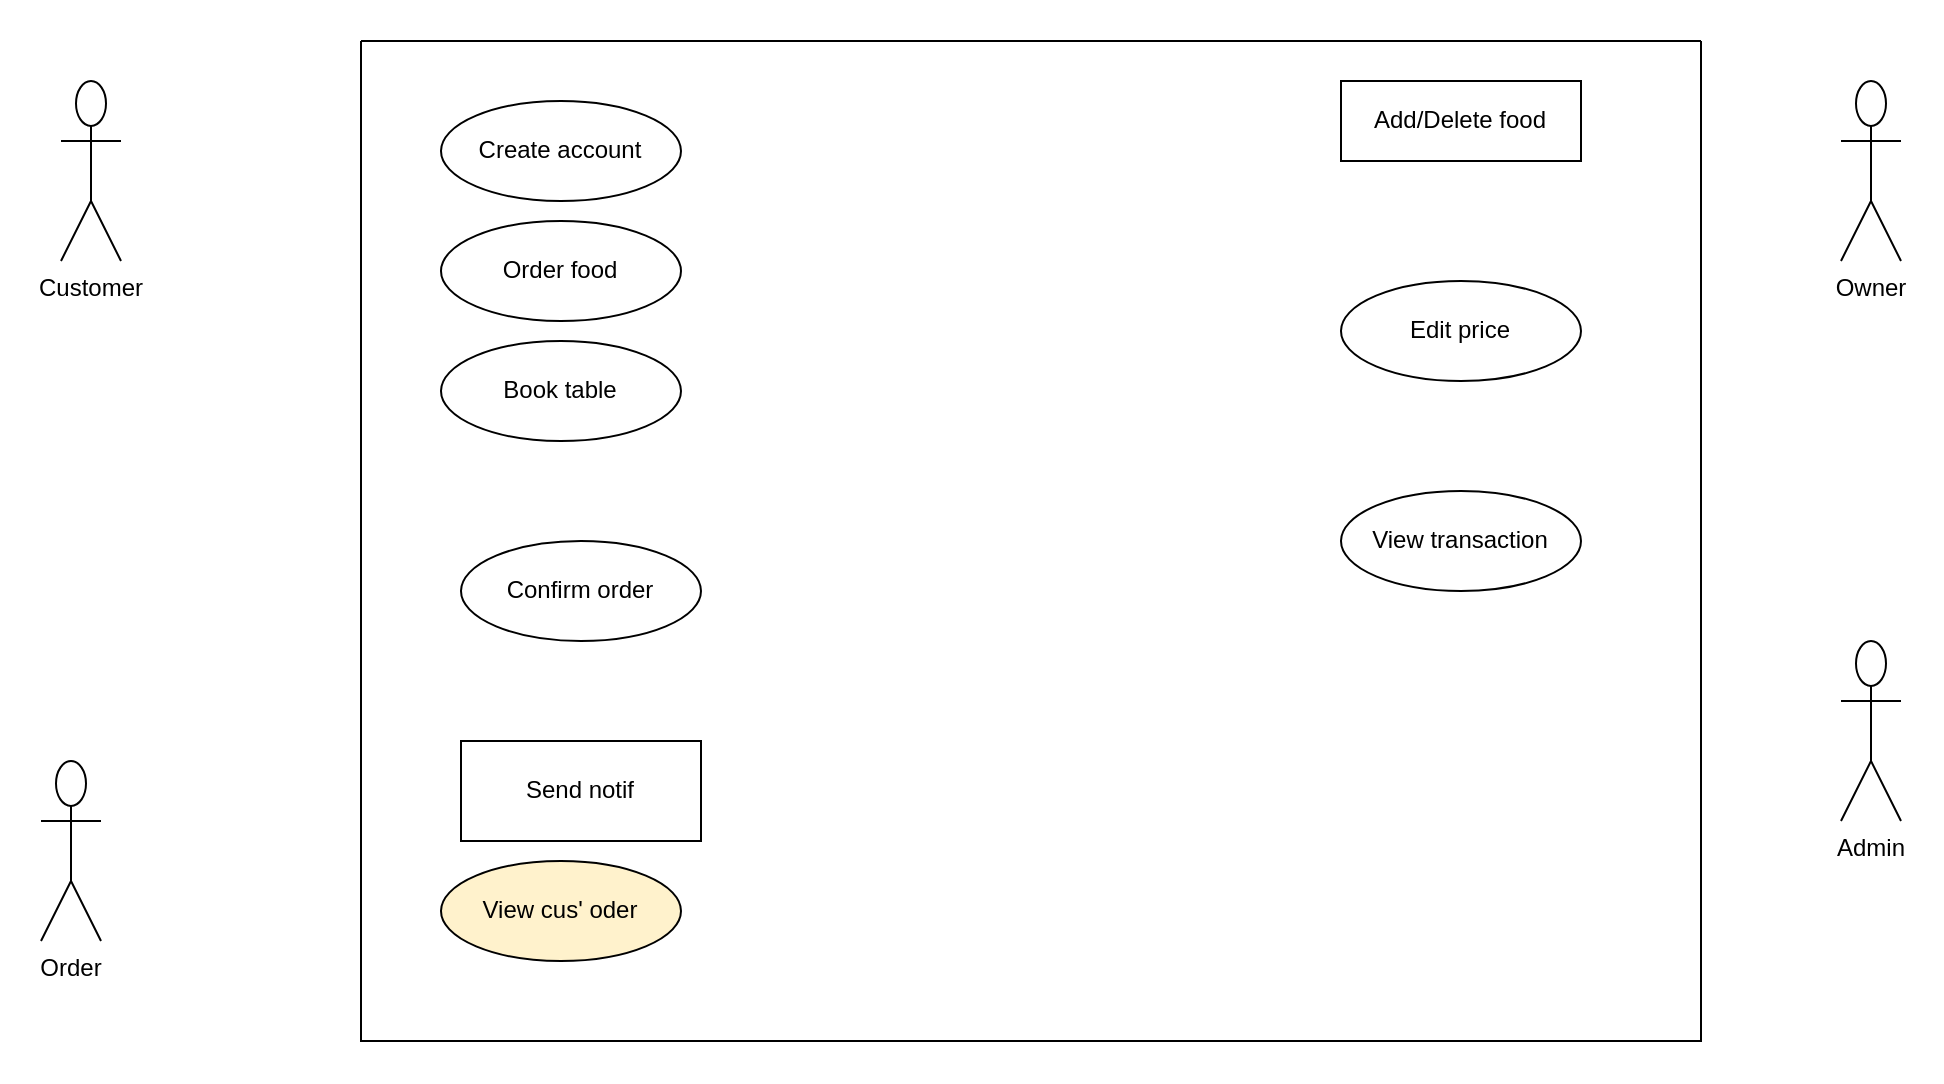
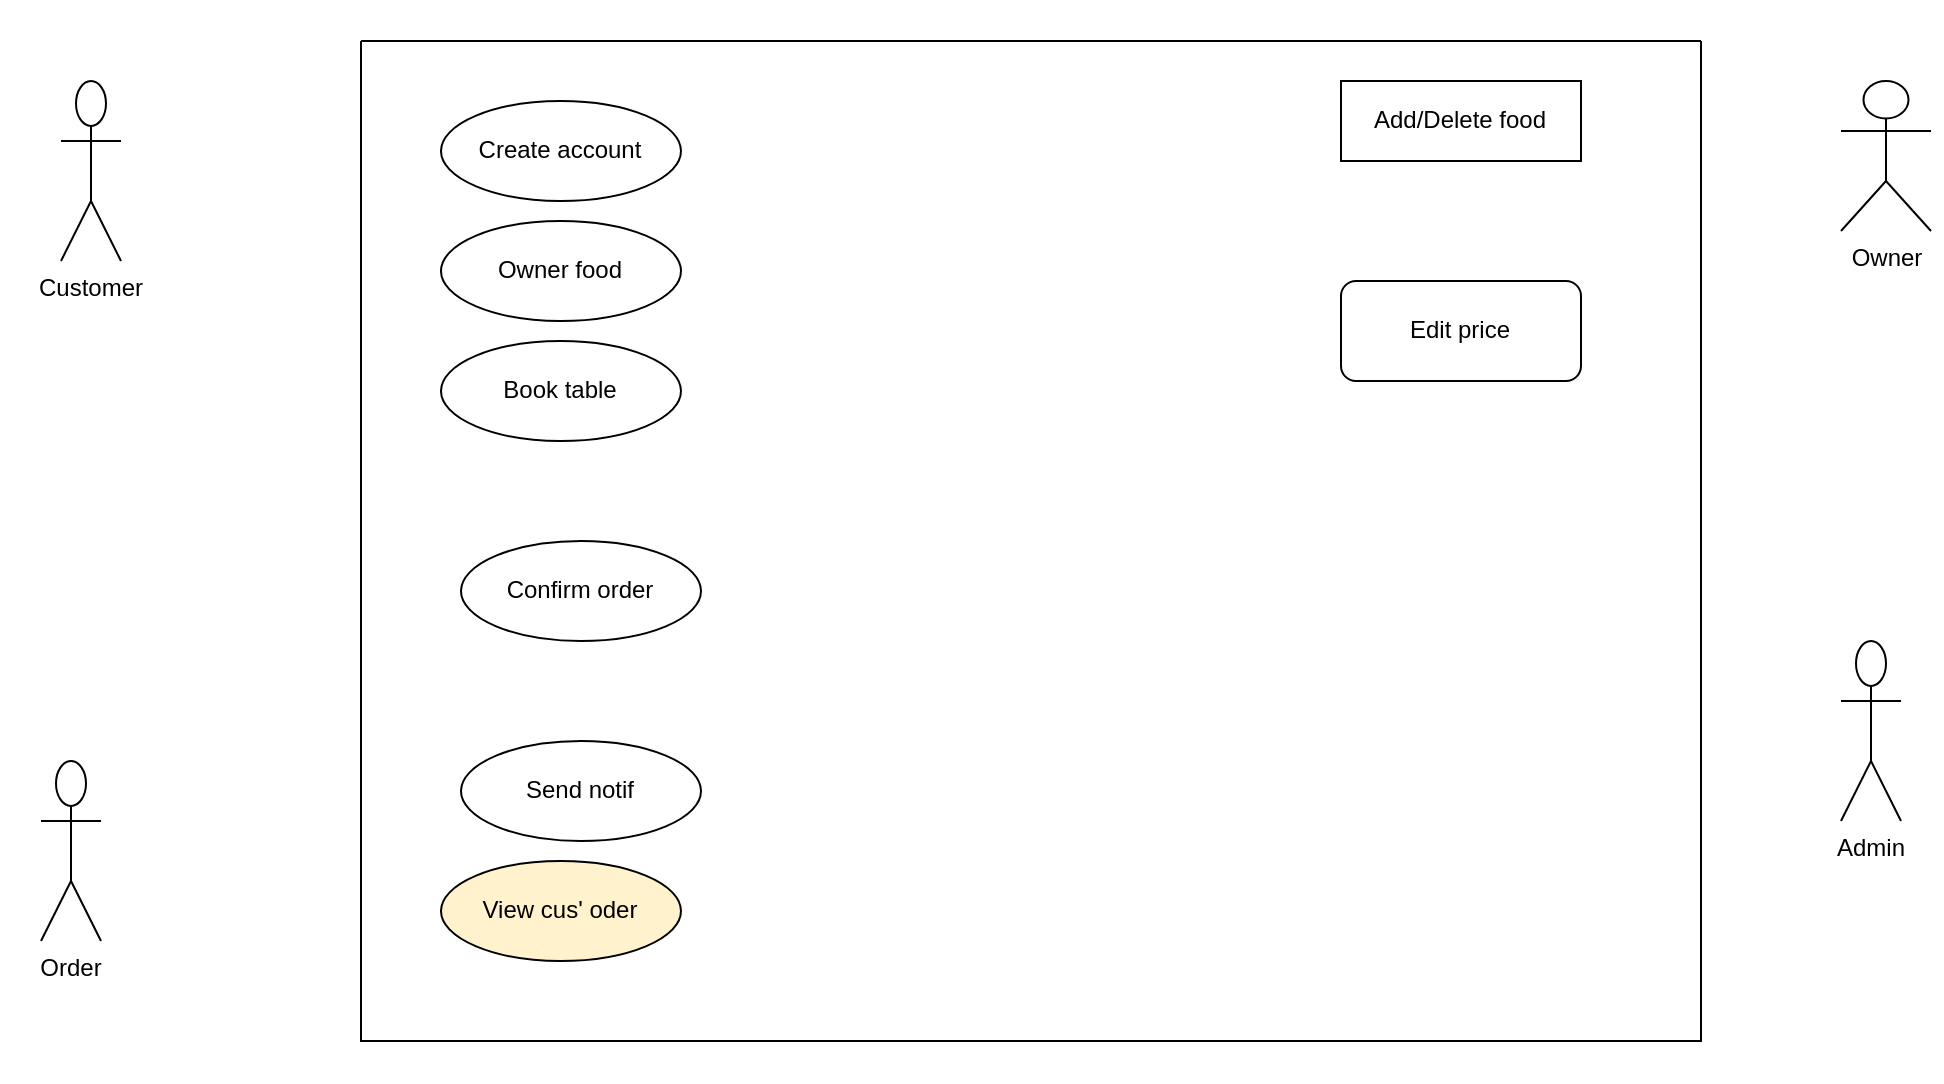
node "Owner": size 60x180 -> 90x150
node "Order food": label "Order food" -> "Owner food"
node "Edit price": shape ellipse -> rounded rectangle
node "View transaction": removed
node "Send notif": shape rectangle -> ellipse
